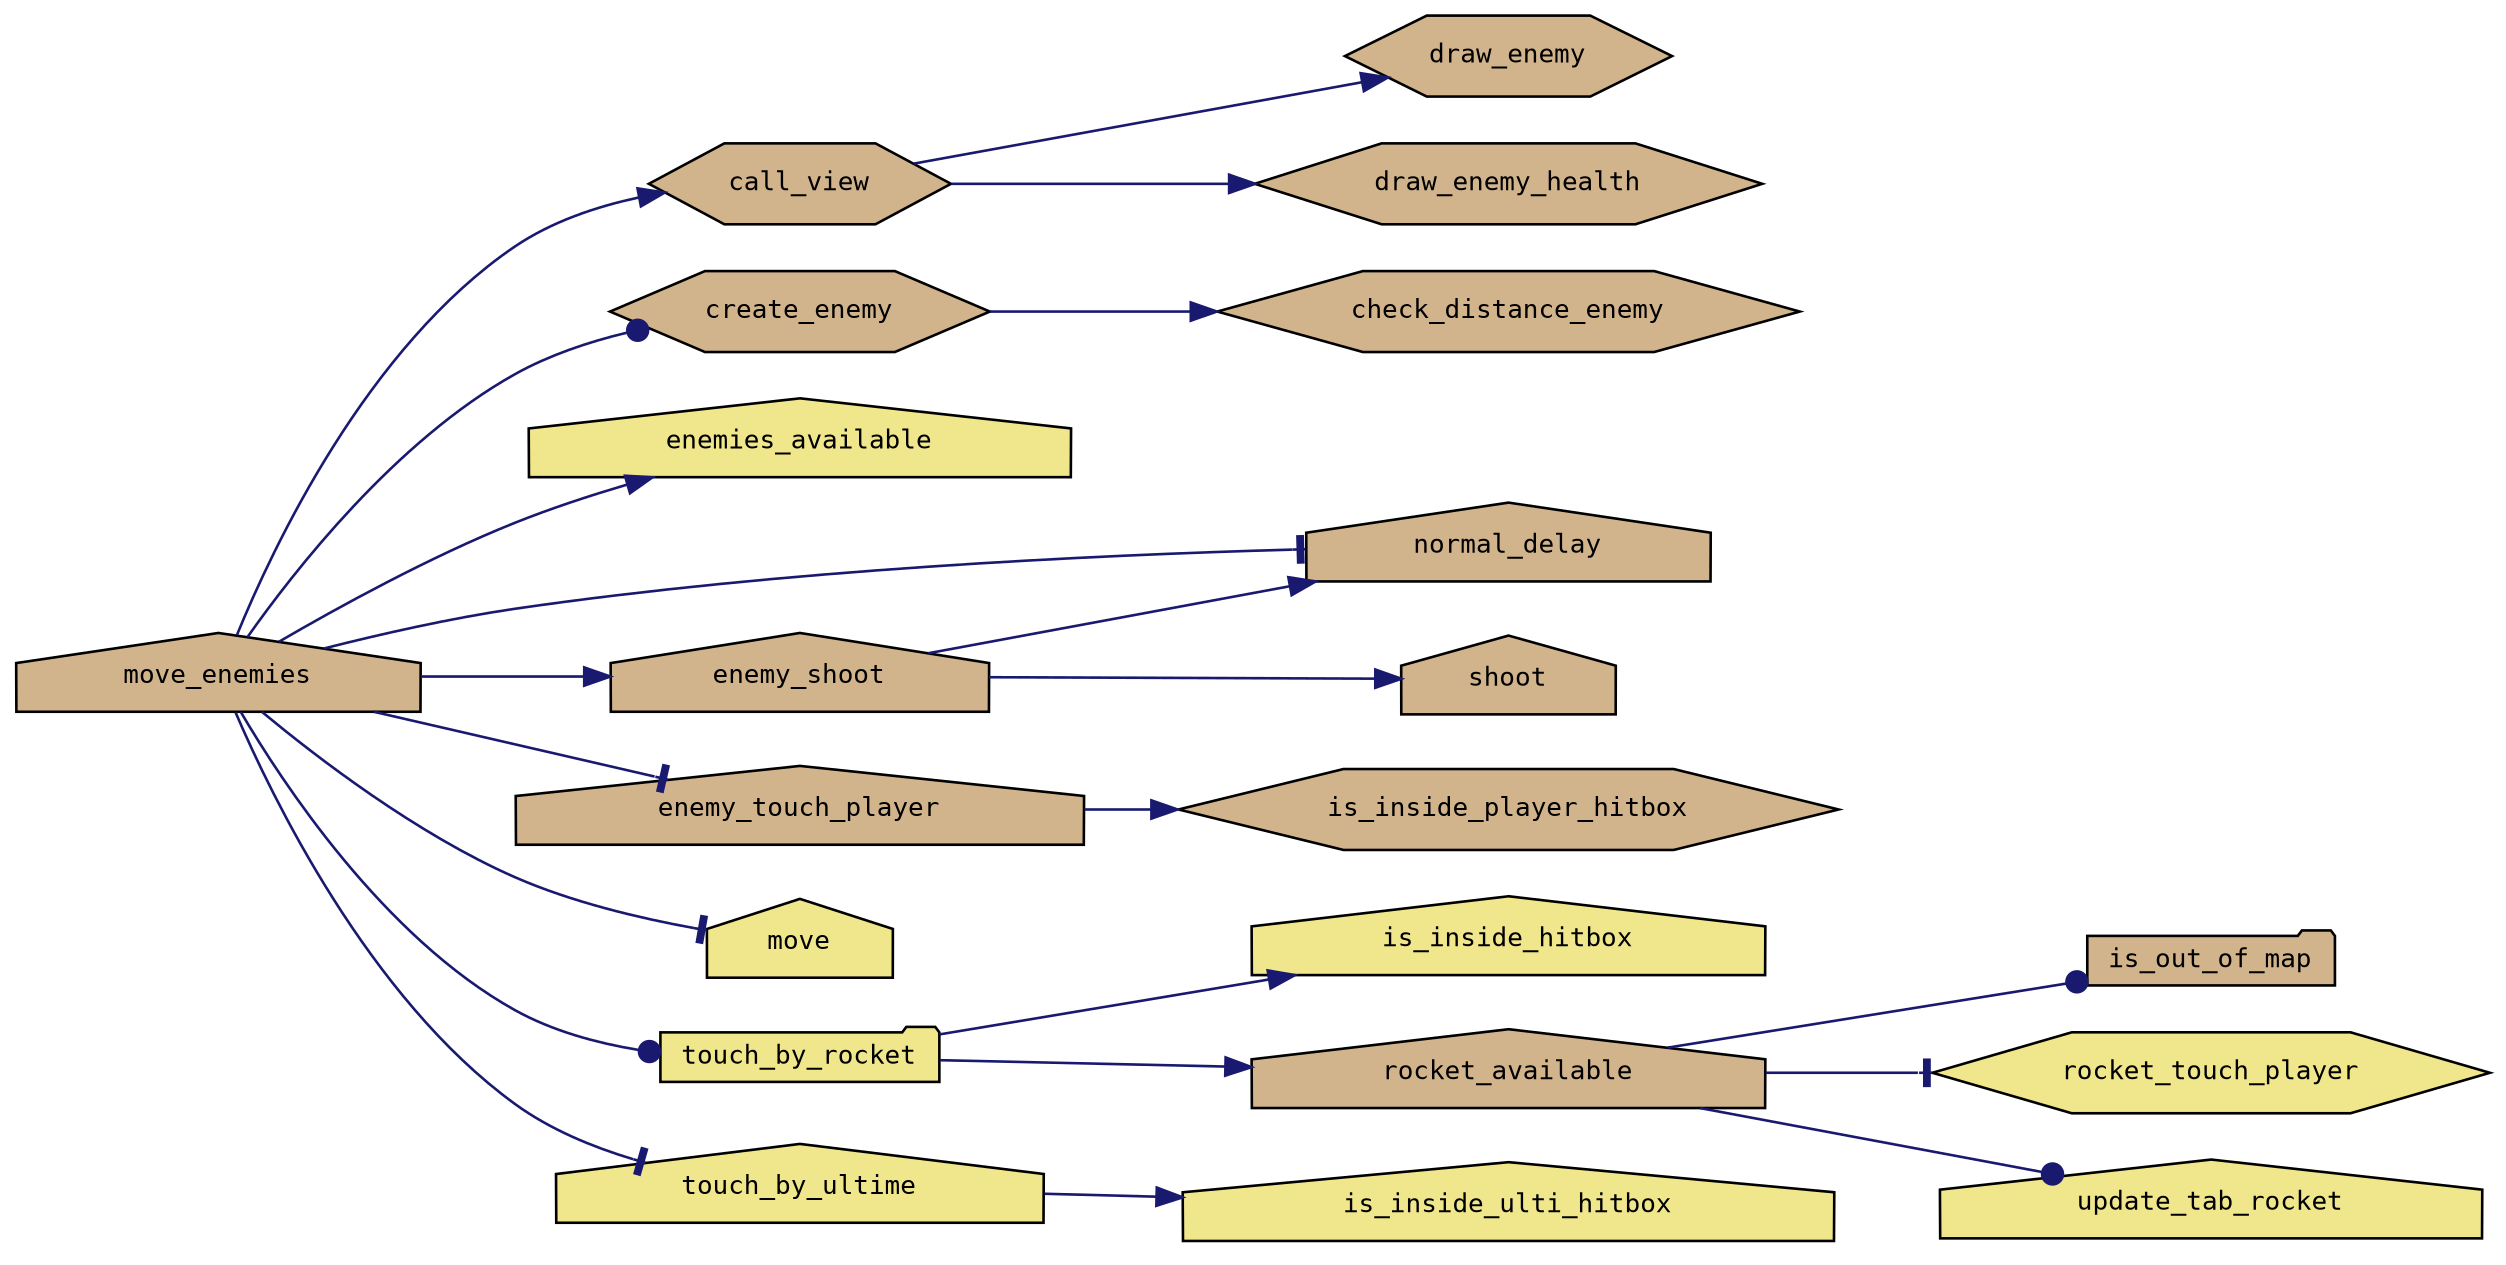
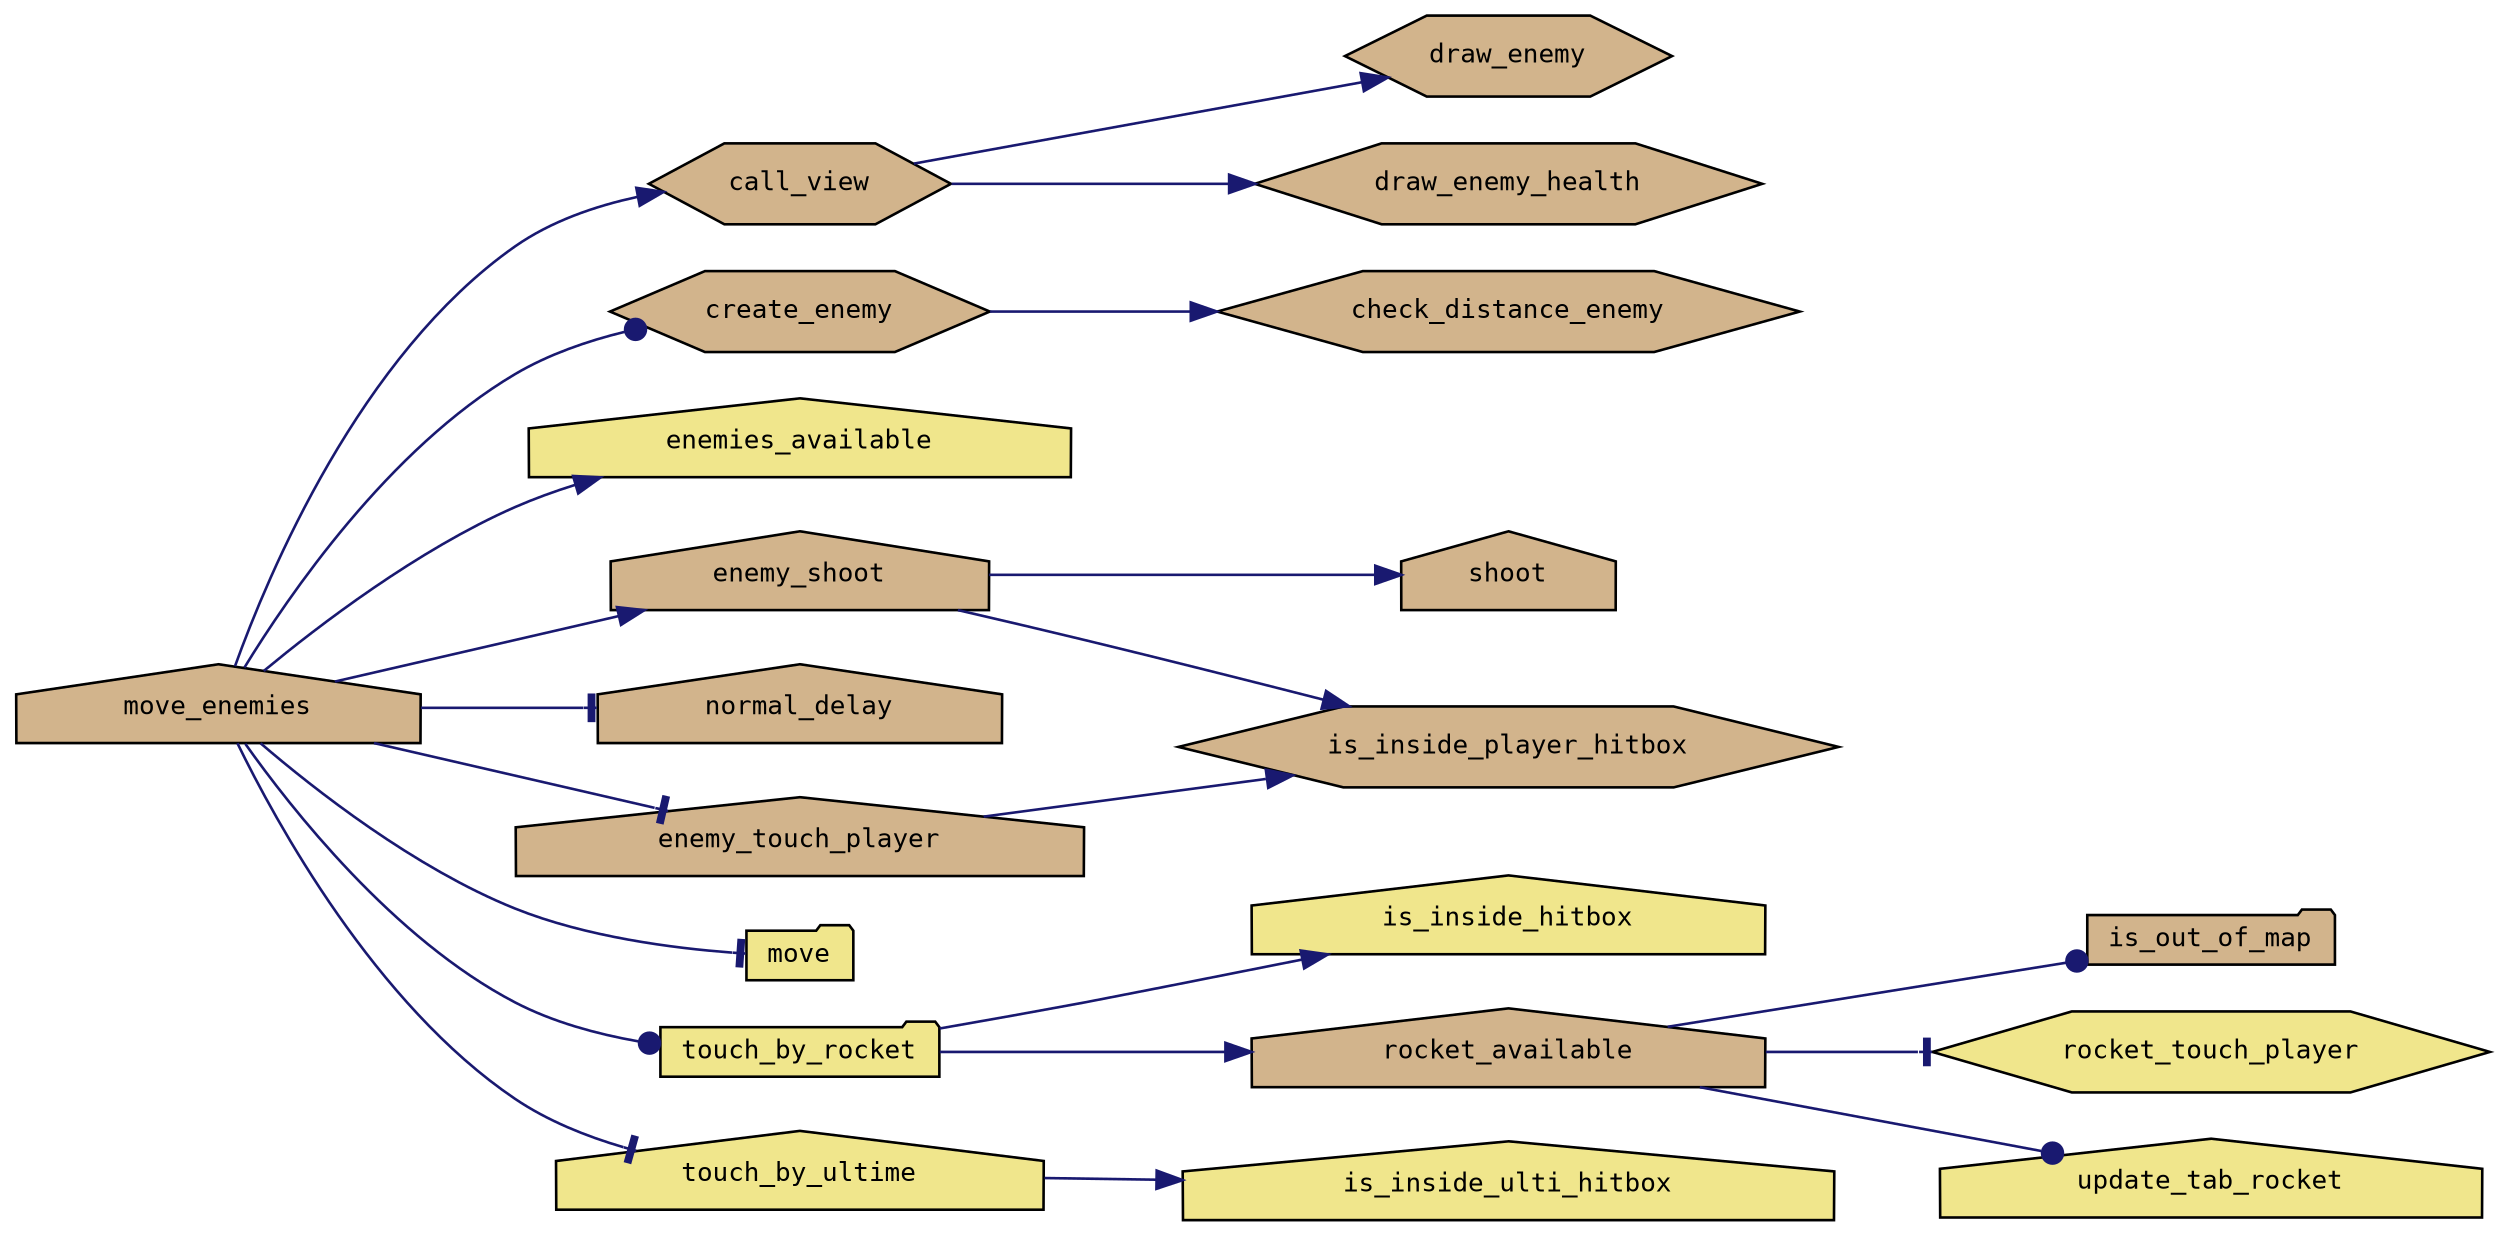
edge "enemy_shoot" -> "normal_delay": now "enemy_shoot" -> "is_inside_player_hitbox"
node "move": shape house -> folder
